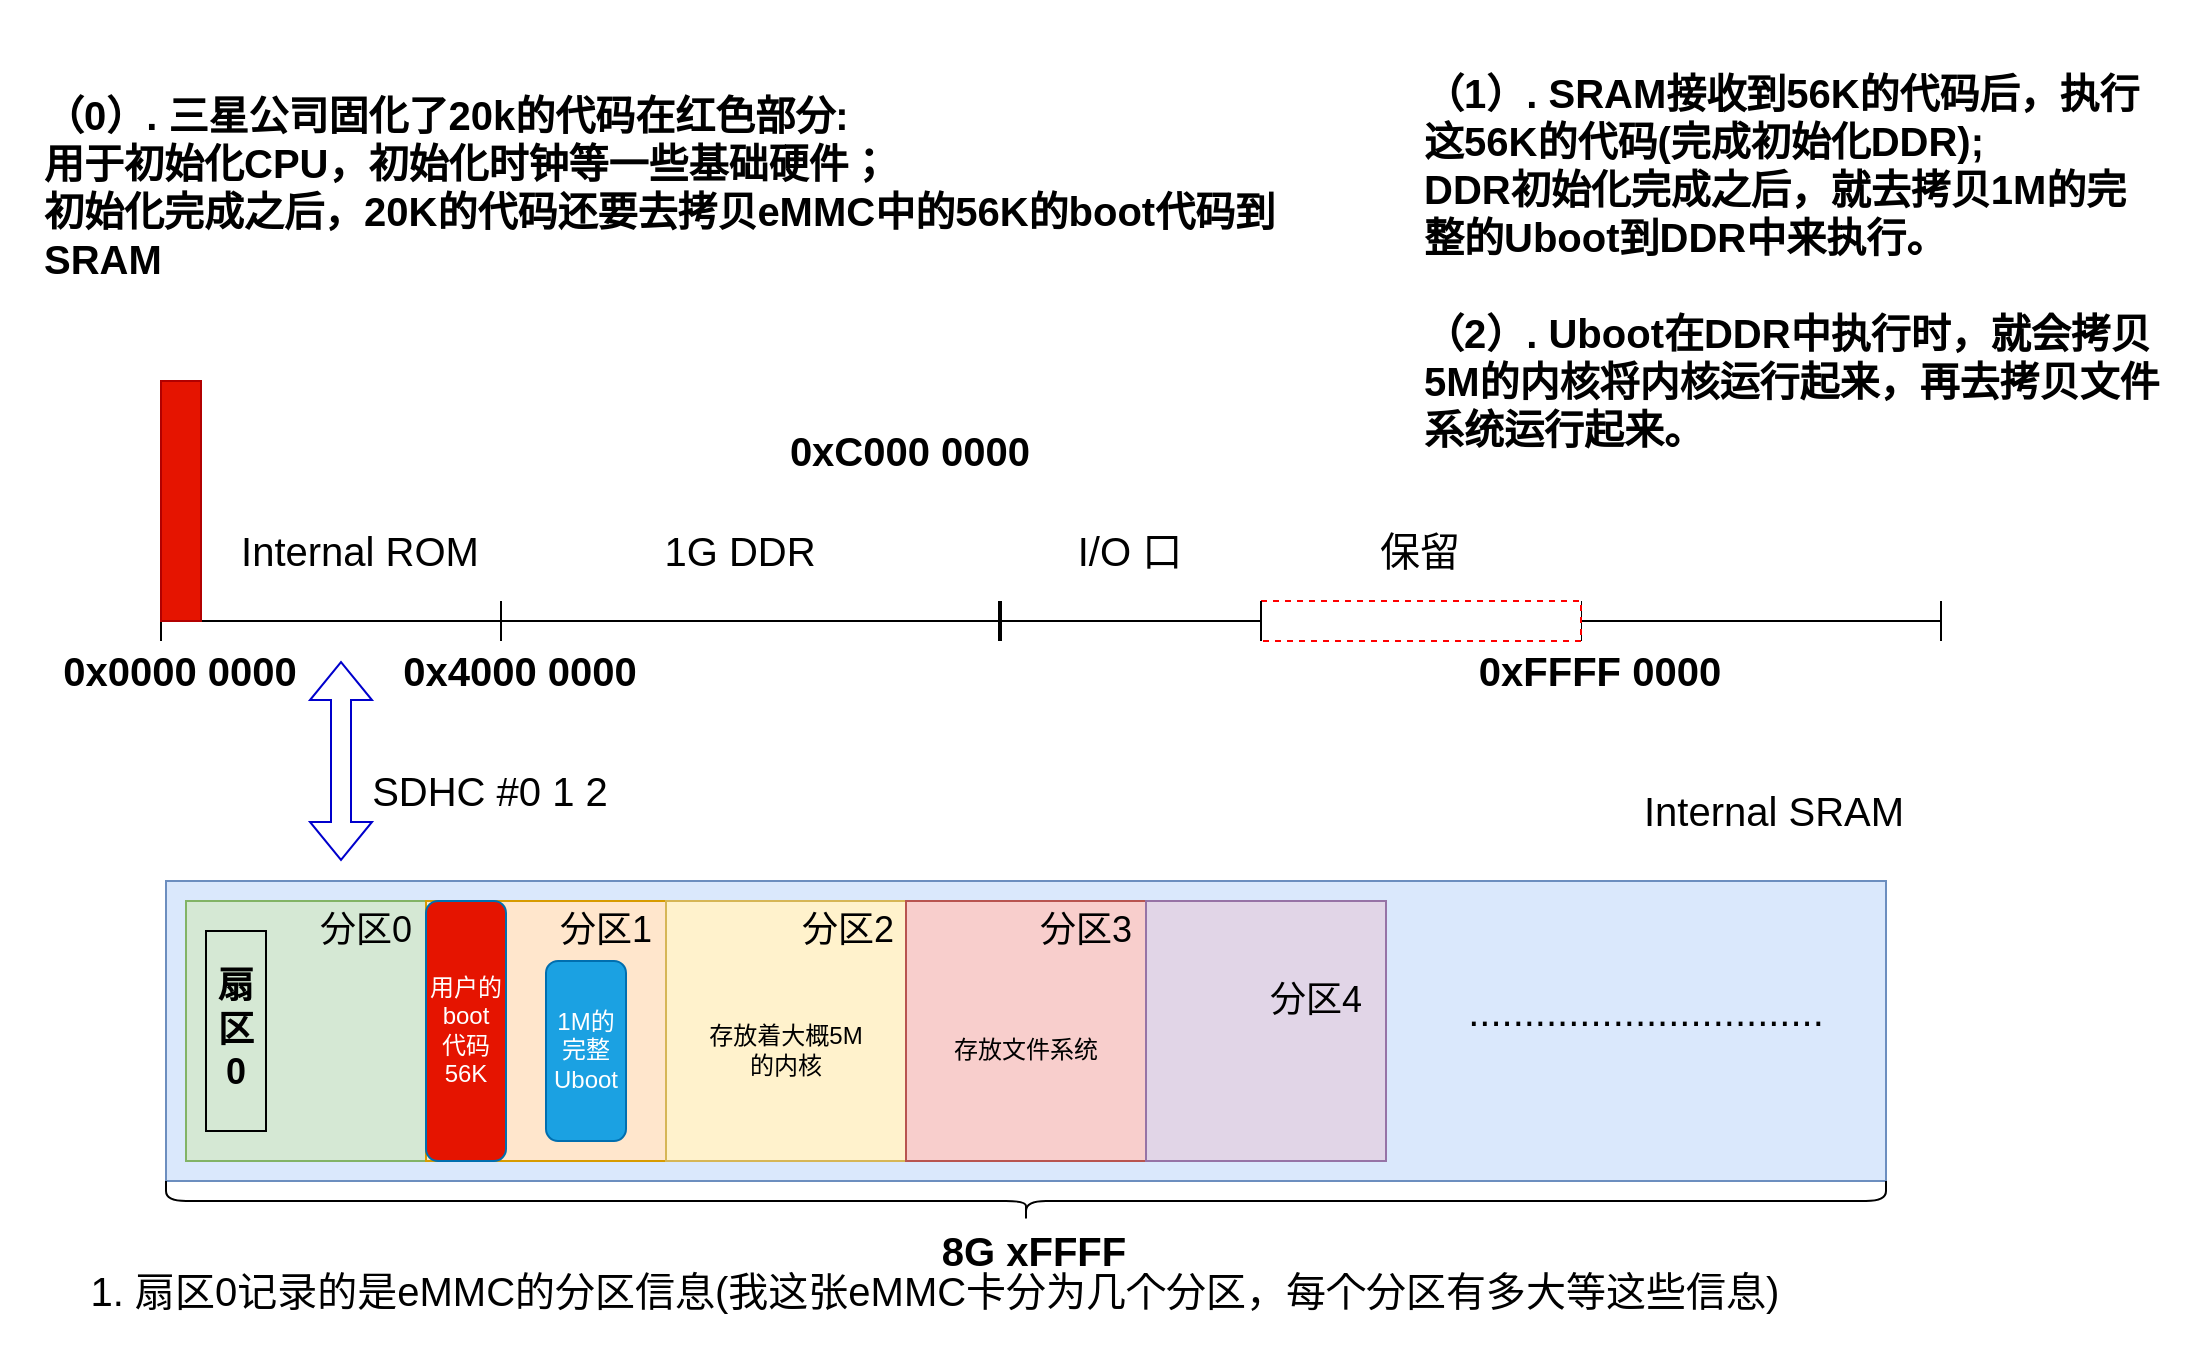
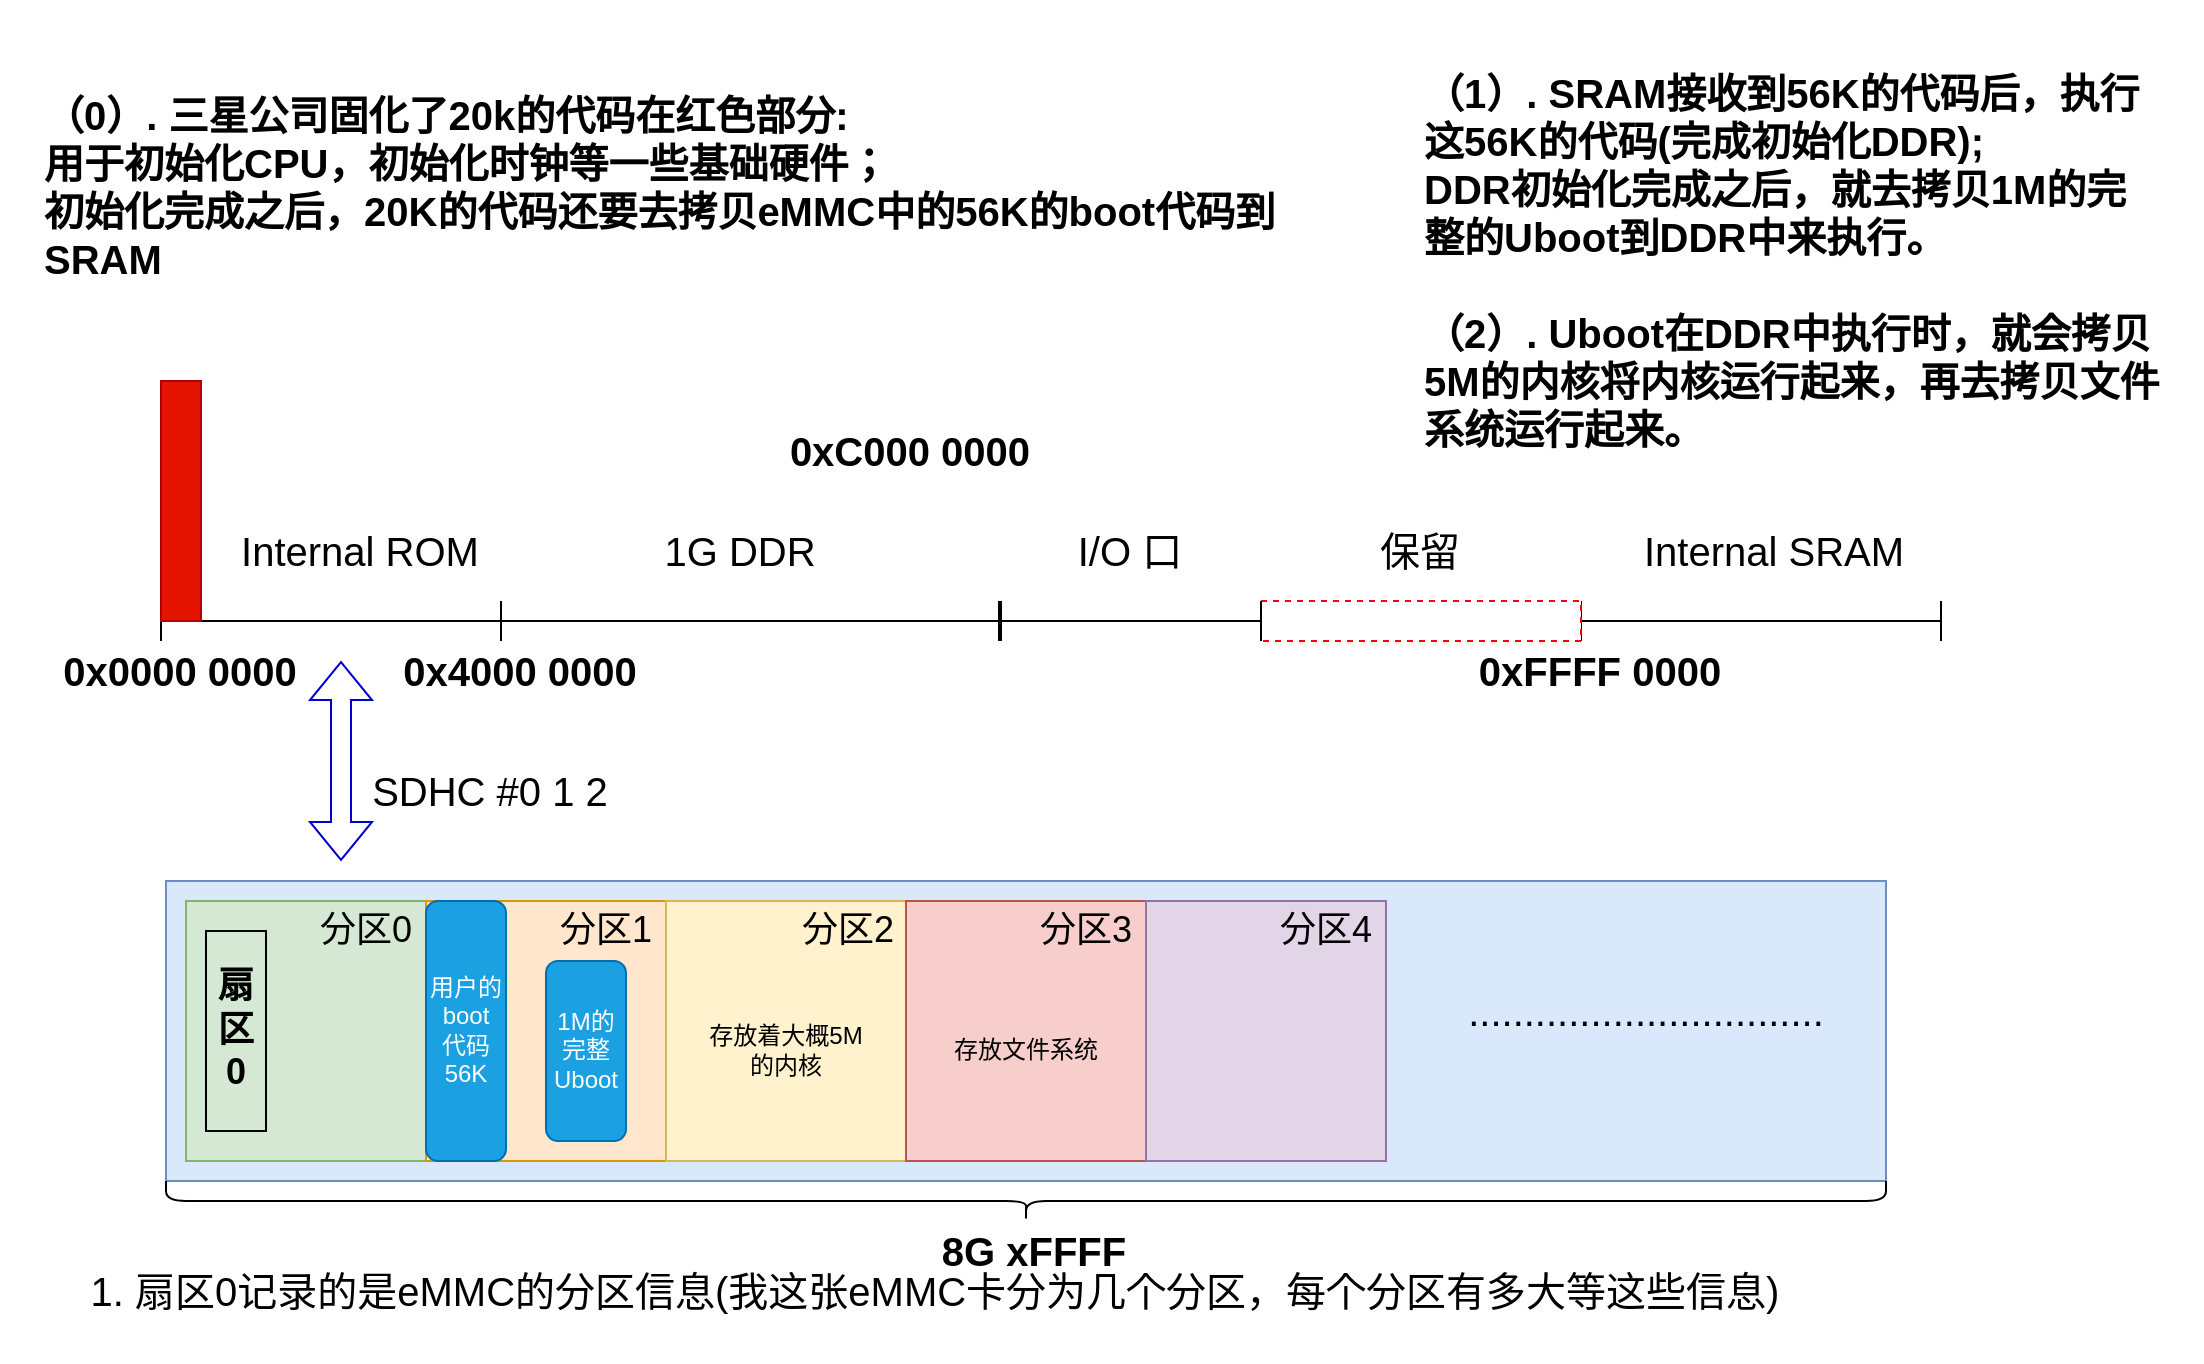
node "Internal SRAM": moved (1775, 811) -> (1775, 551)
node "分区4": moved (1316, 1001) -> (1326, 931)
node "用户的boot 代码56K": fillcolor #e51400 -> #1ba1e2
